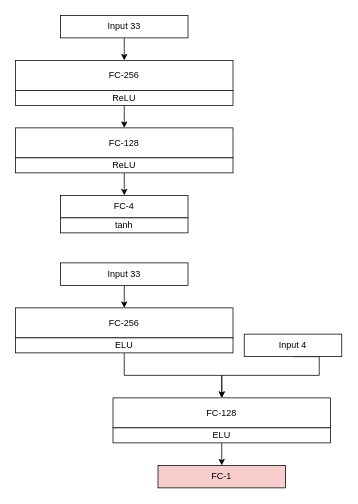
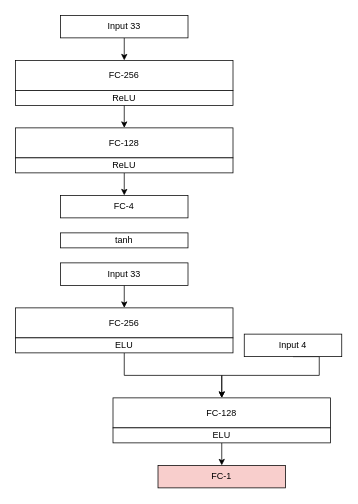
node "tanh": moved (124, 225) -> (124, 240)
